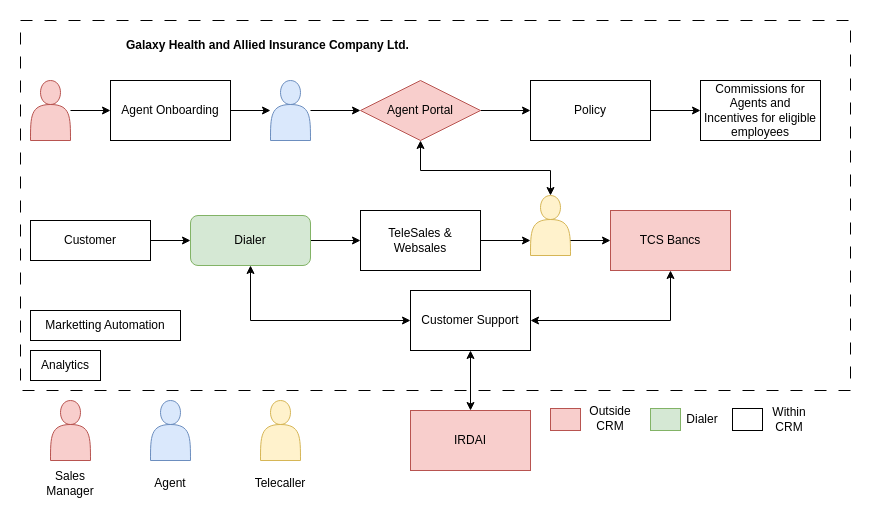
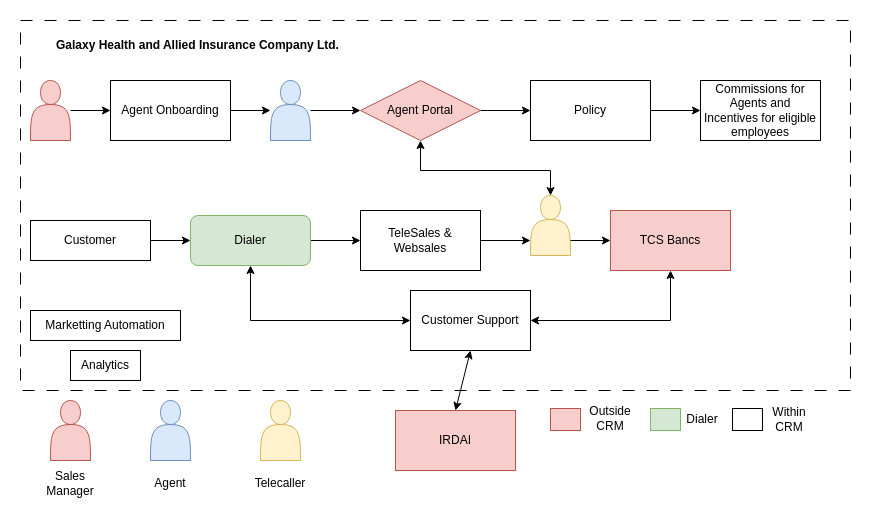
node "Galaxy Health and Allied Insurance Company Ltd.": moved (271, 46) -> (201, 46)
node "Analytics": moved (66, 366) -> (106, 366)
node "IRDAI": moved (471, 441) -> (456, 441)
